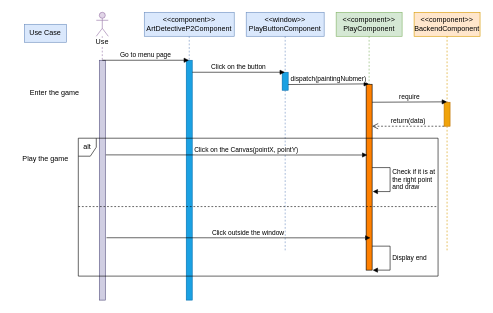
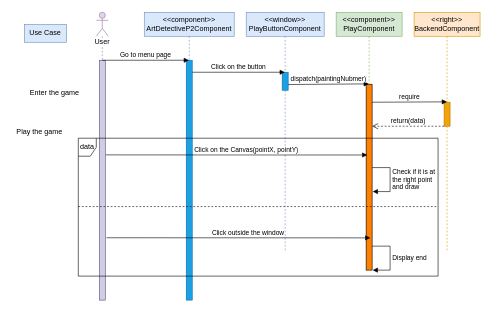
node "<<component>> BackendComponent": label "<<component>> BackendComponent" -> "<<right>> BackendComponent"
node "Use": label "Use" -> "User"
node "alt": label "alt" -> "data"
node "Play the game": moved (45, 159) -> (39, 132)
